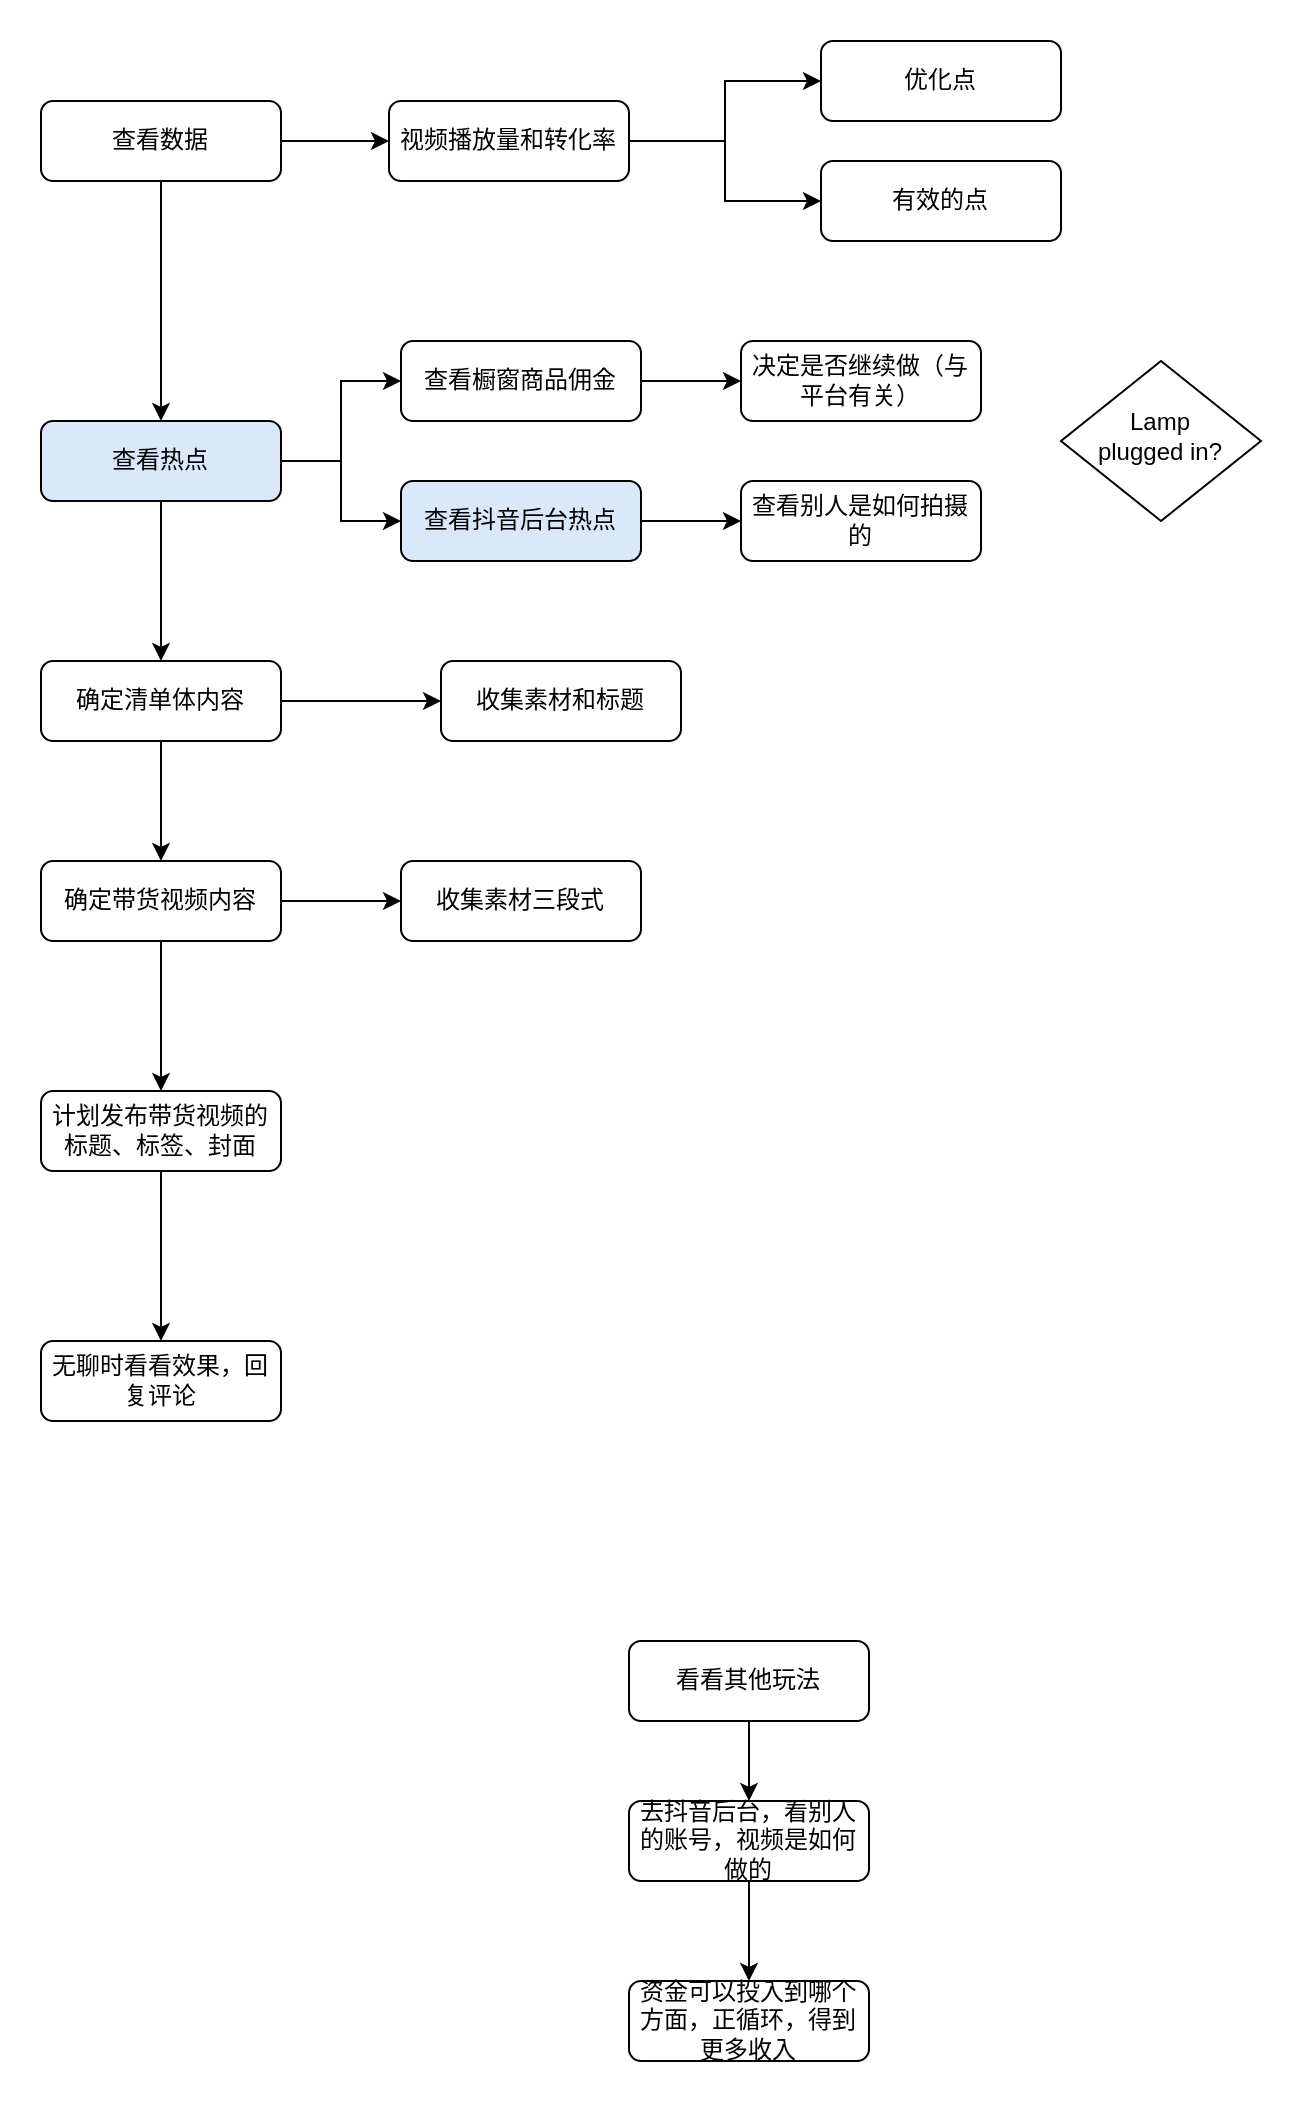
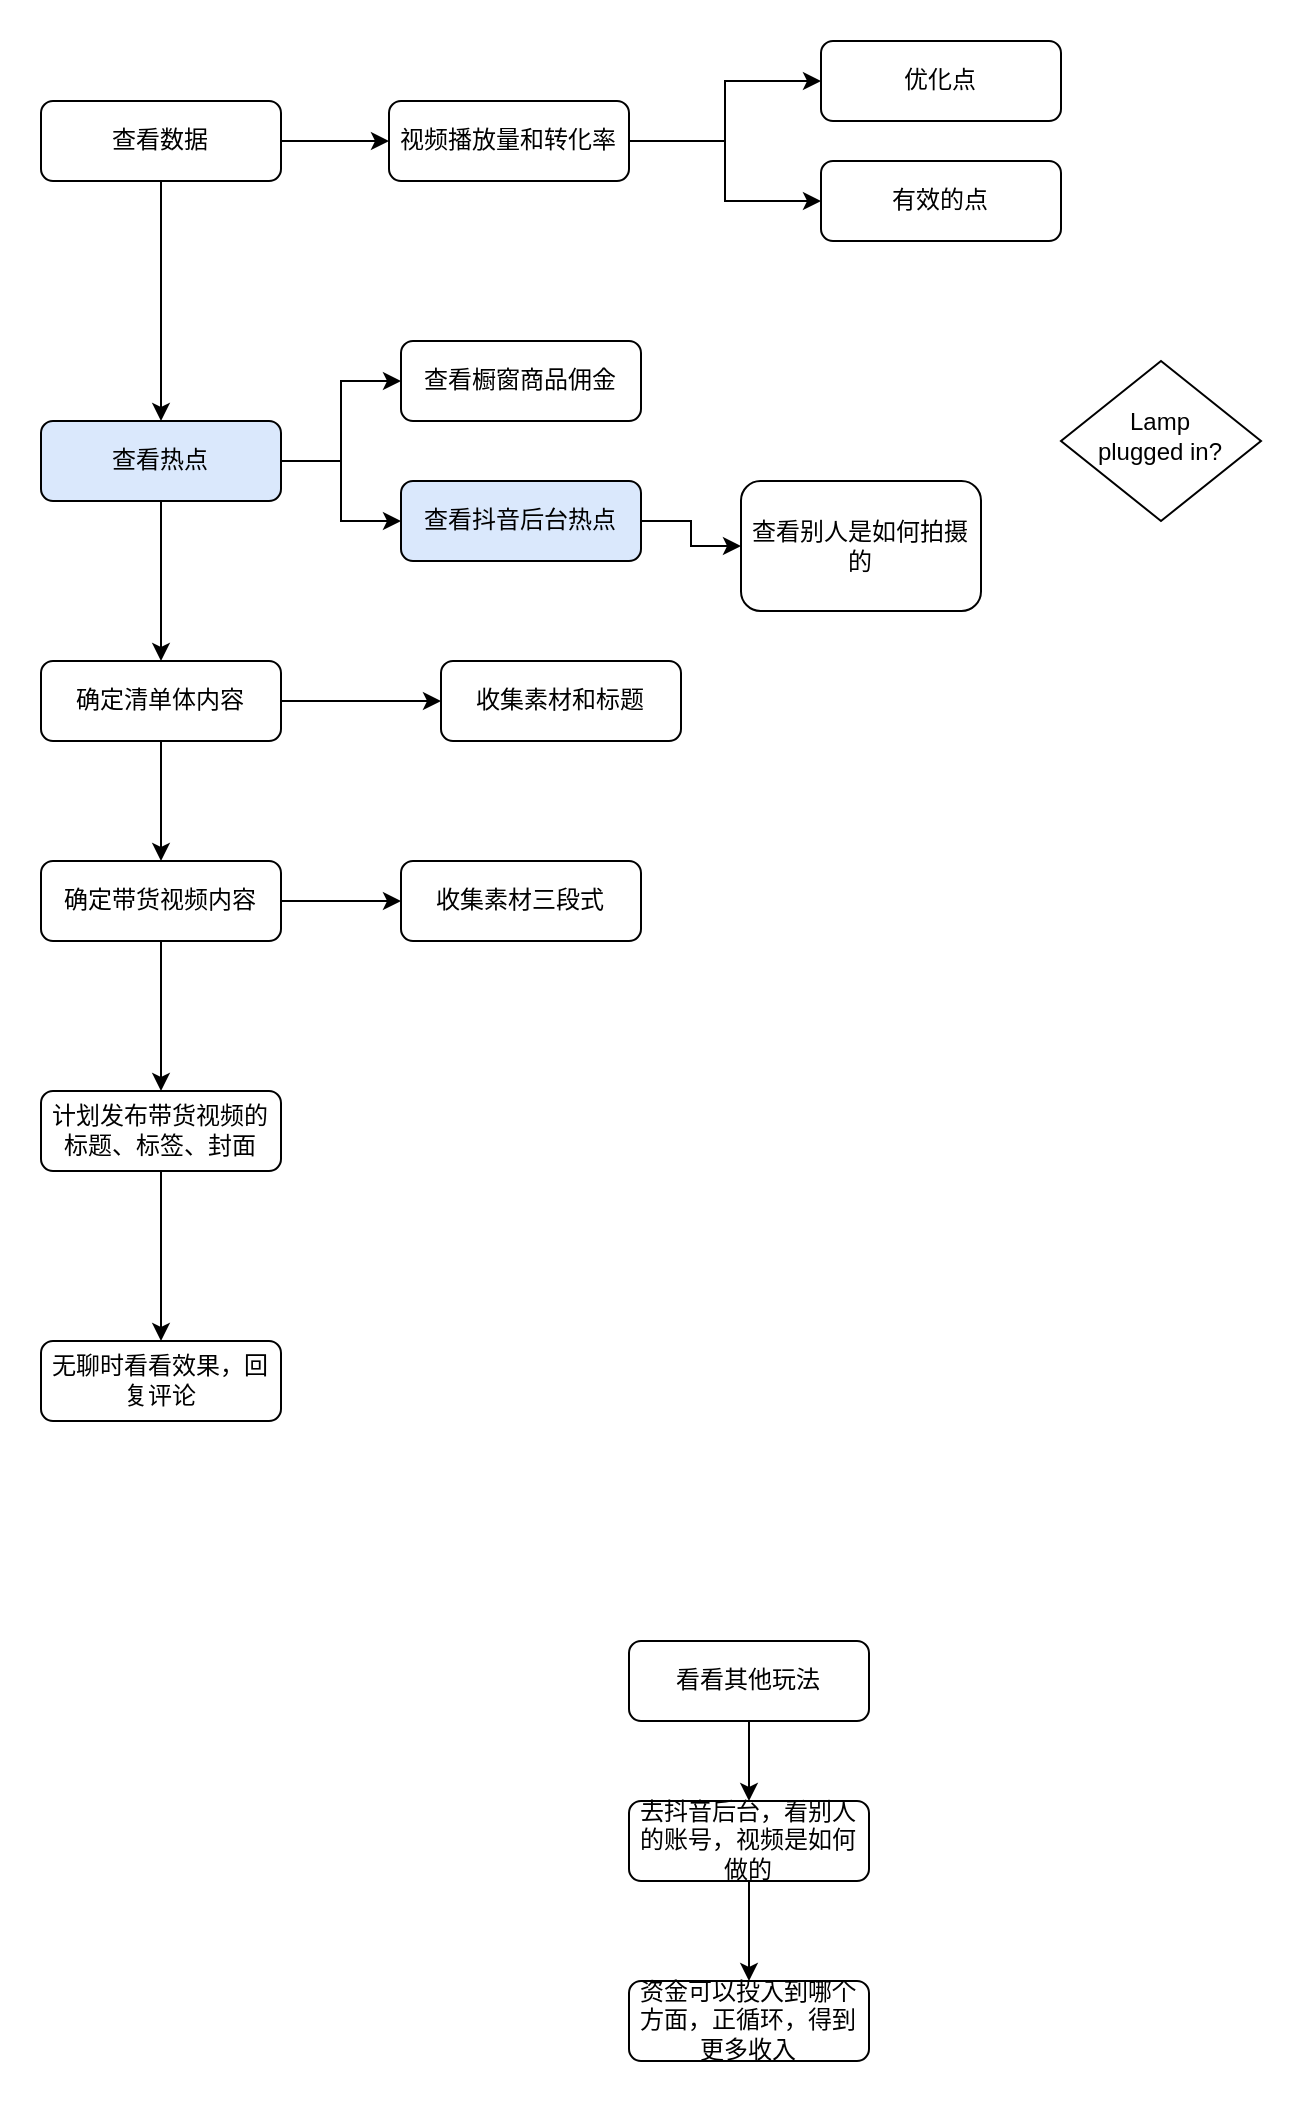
edge "查看橱窗商品佣金" -> "决定是否继续做（与平台有关）": removed
node "决定是否继续做（与平台有关）": removed
node "查看别人是如何拍摄的": size 240x80 -> 240x130
